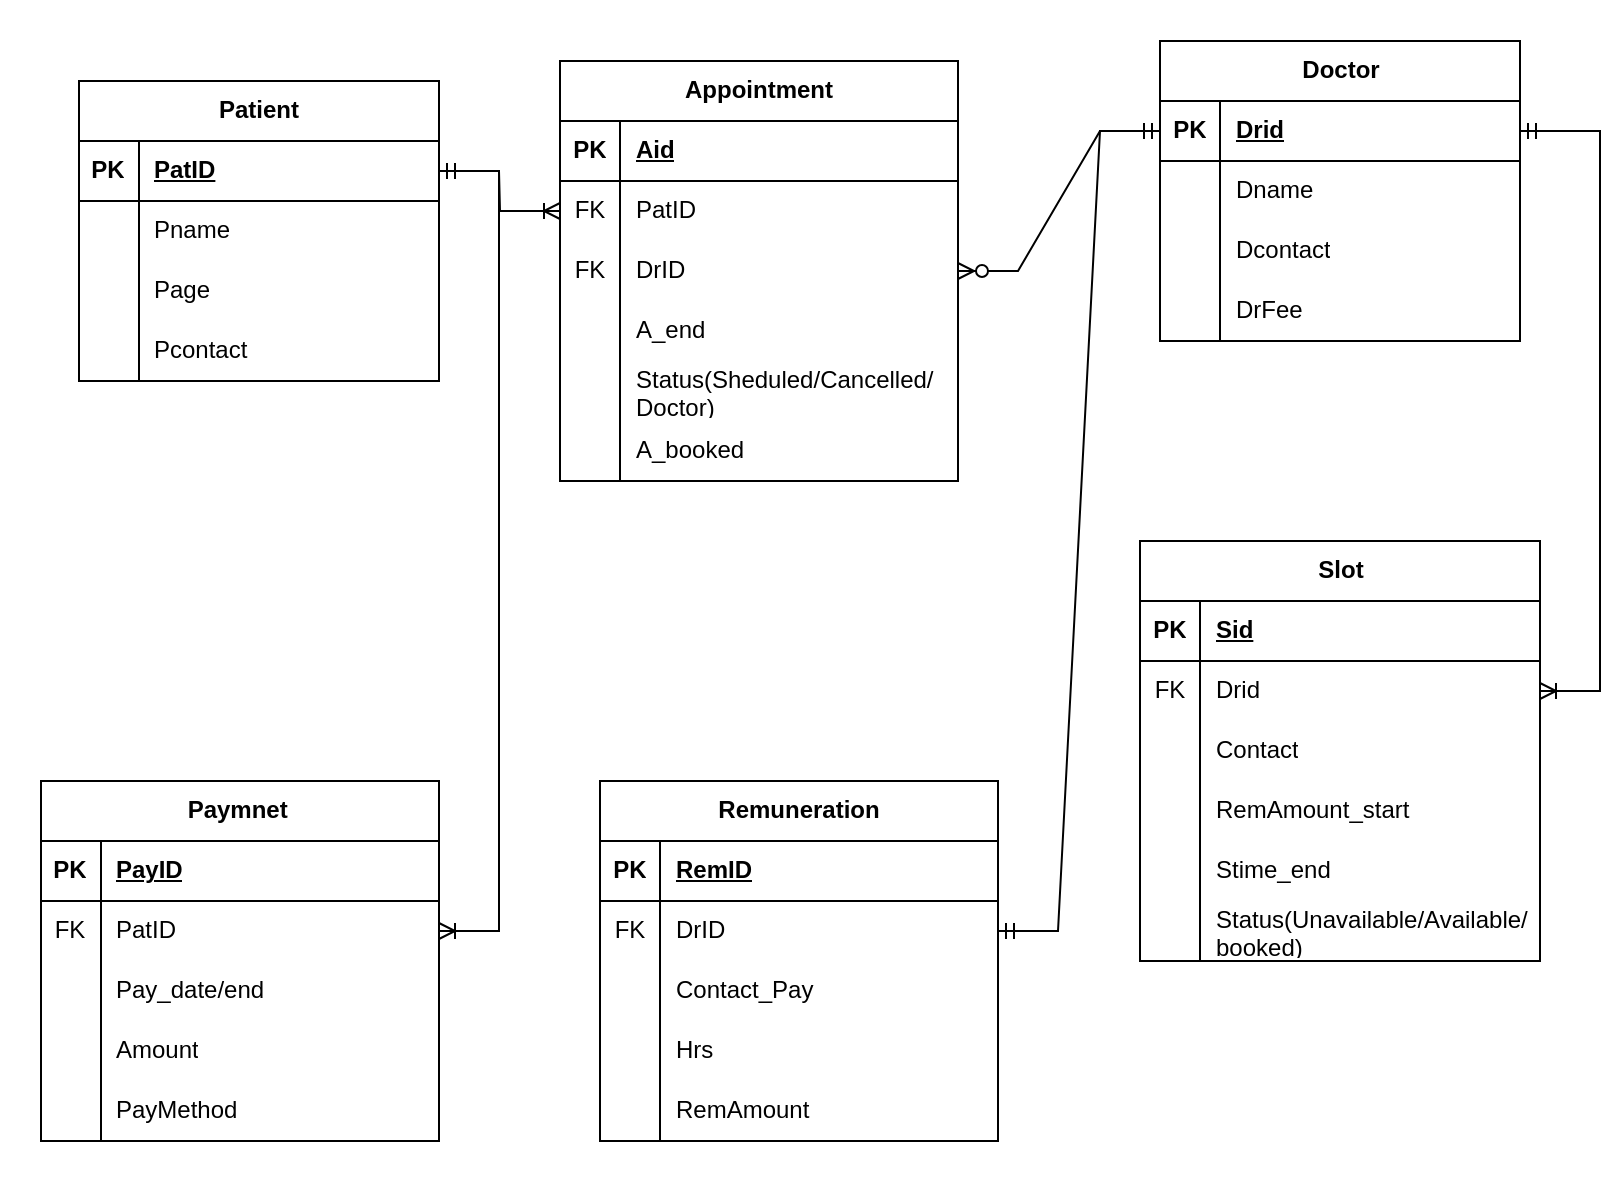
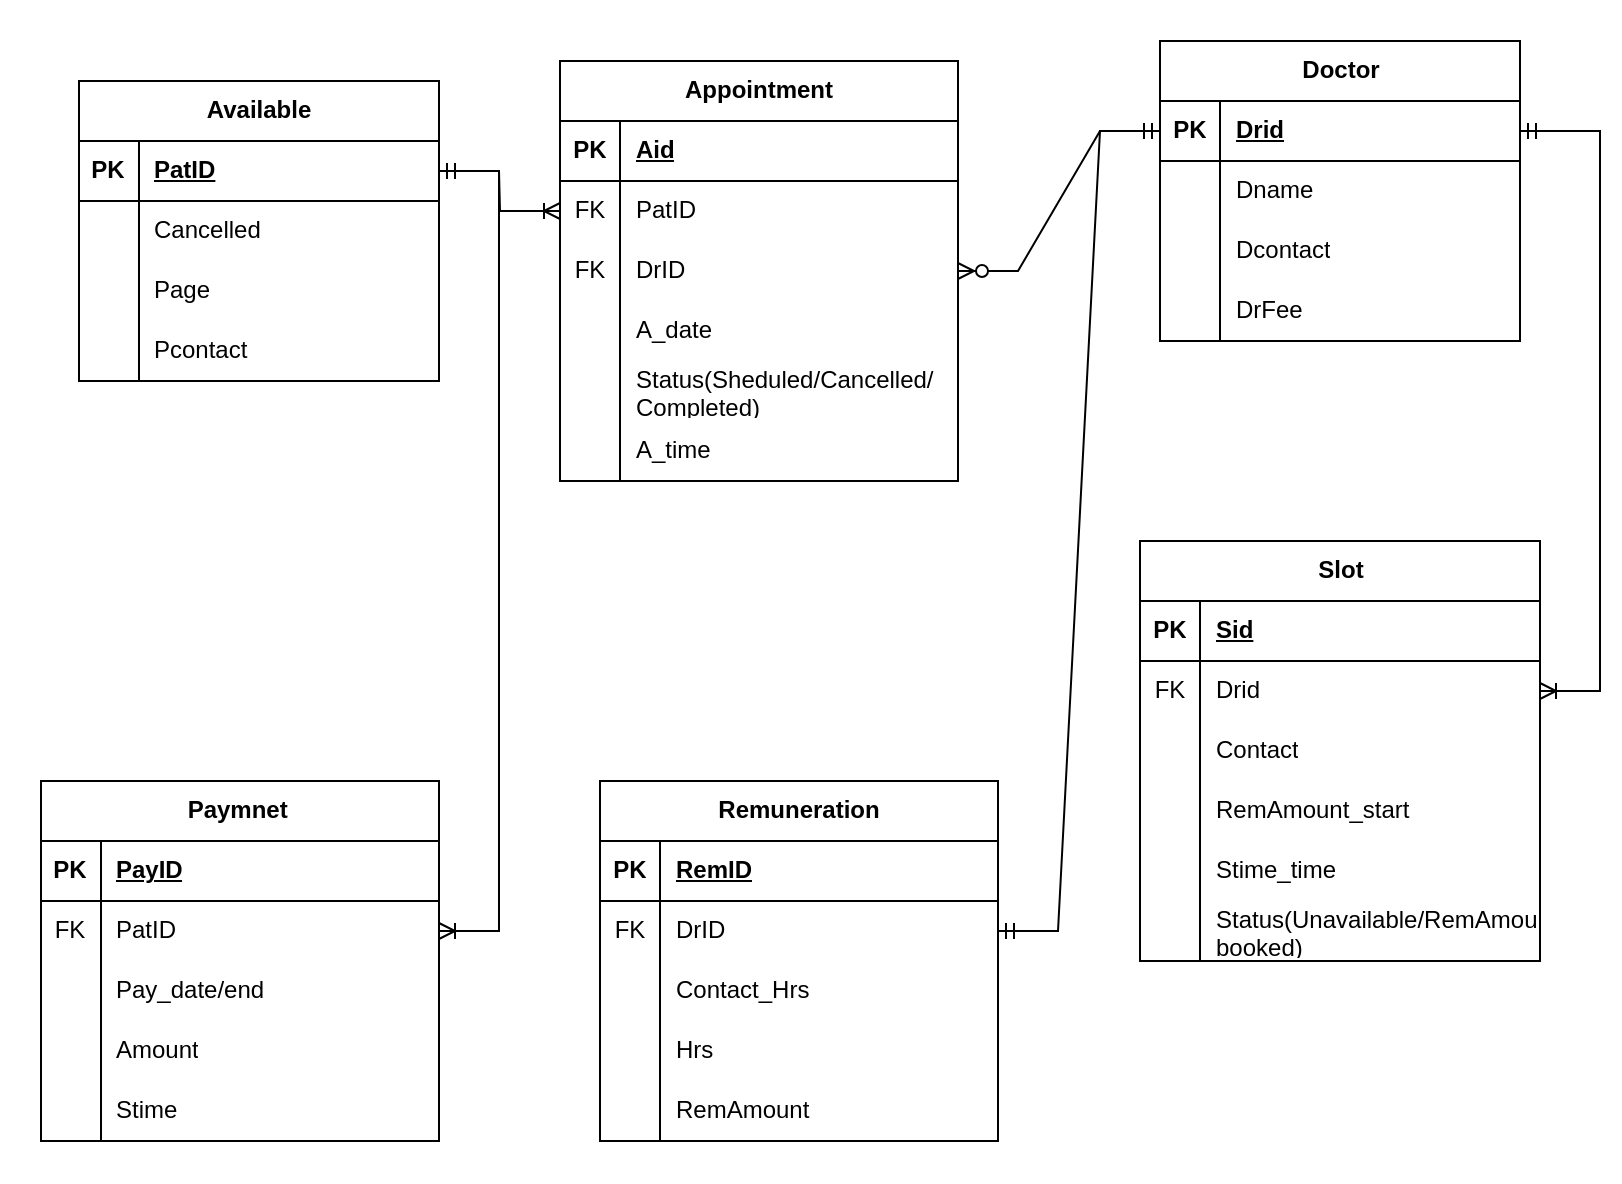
node "Patient": label "Patient" -> "Available"
node "Pname": label "Pname" -> "Cancelled"
node "A_end": label "A_end" -> "A_date"
node "Status(Sheduled/Cancelled/ Doctor)": label "Status(Sheduled/Cancelled/ Doctor)" -> "Status(Sheduled/Cancelled/ Completed)"
node "A_booked": label "A_booked" -> "A_time"
node "Stime_end": label "Stime_end" -> "Stime_time"
node "Status(Unavailable/Available/ booked)": label "Status(Unavailable/Available/ booked)" -> "Status(Unavailable/RemAmount/ booked)"
node "Contact_Pay": label "Contact_Pay" -> "Contact_Hrs"
node "PayMethod": label "PayMethod" -> "Stime"
